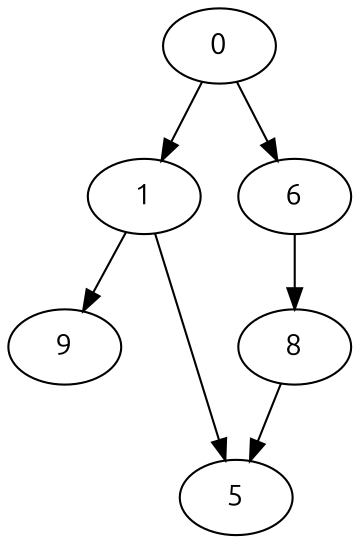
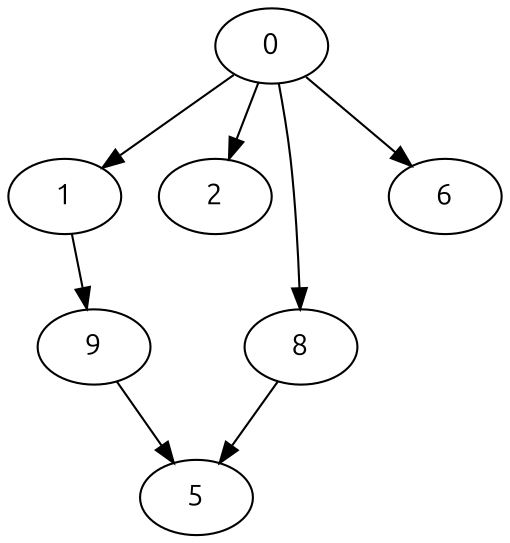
node "2": added
edge "6" -> "8": now "0" -> "8"
edge "1" -> "5": now "9" -> "5"
